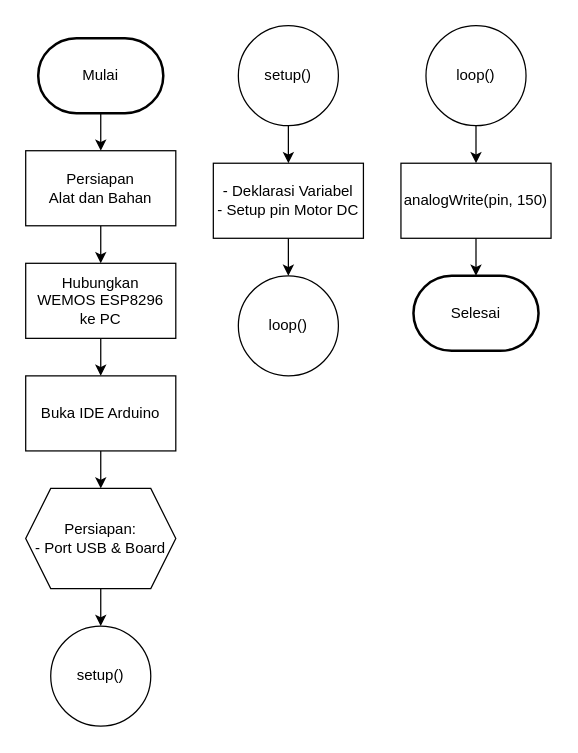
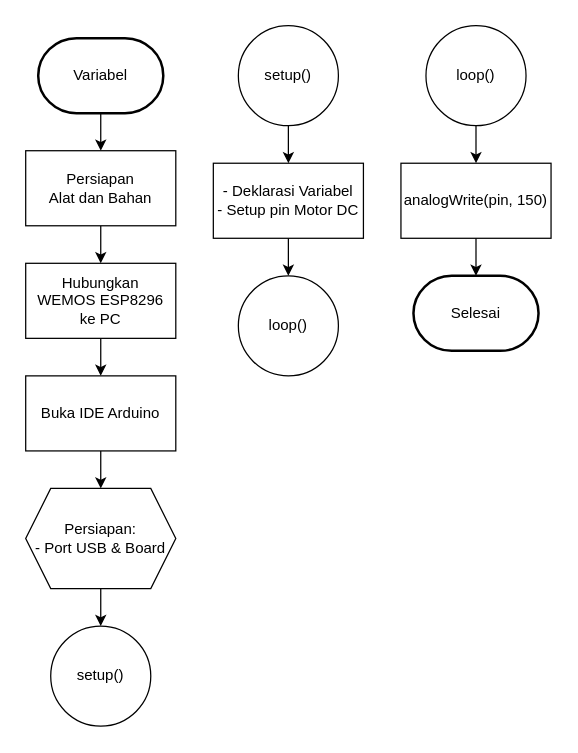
node "Mulai": label "Mulai" -> "Variabel"
